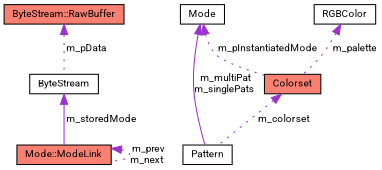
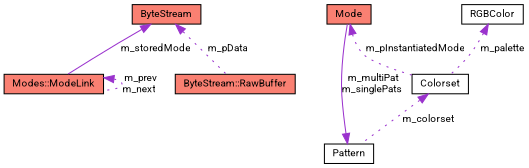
node "Mode": fillcolor white -> salmon
edge "ByteStream" -> "ByteStream::RawBuffer": reversed
node "ByteStream": fillcolor white -> salmon
node "Colorset": fillcolor salmon -> white
edge "Pattern" -> "Mode": reversed
node "Mode::ModeLink": label "Mode::ModeLink" -> "Modes::ModeLink"
